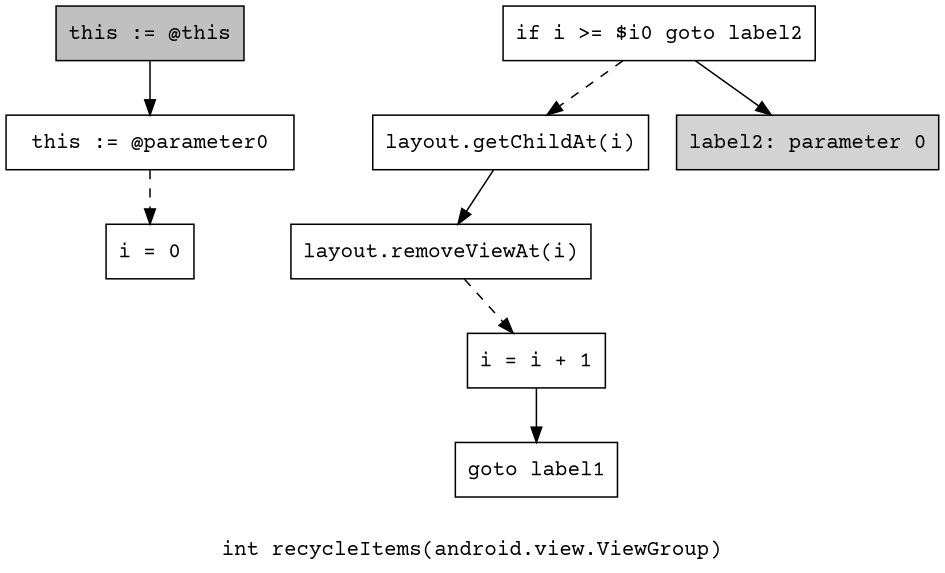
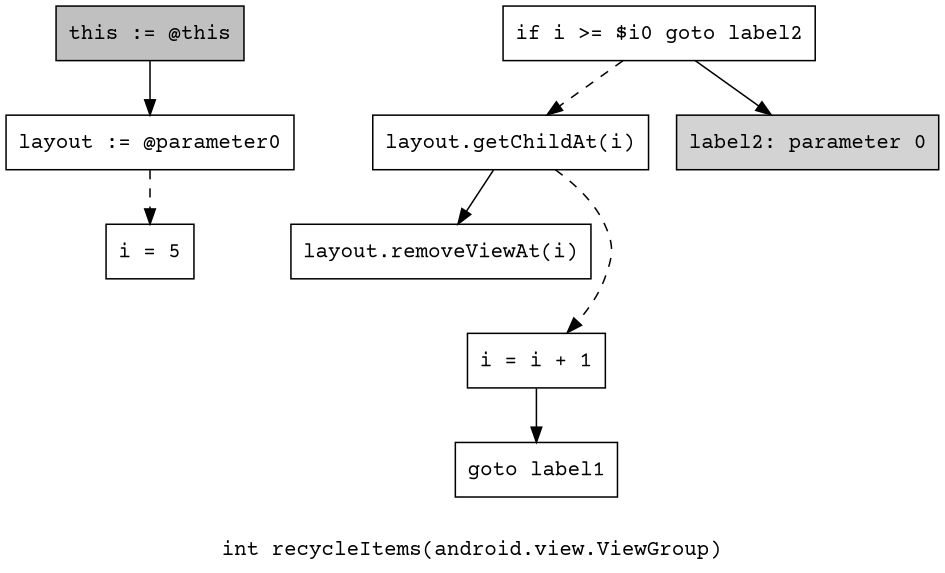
node "this := @parameter0": label "this := @parameter0" -> "layout := @parameter0"
node "i = 0": label "i = 0" -> "i = 5"
edge "layout.removeViewAt(i)" -> "i = i + 1": now "layout.getChildAt(i)" -> "i = i + 1"
